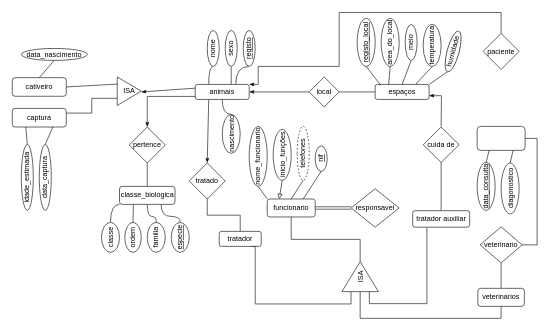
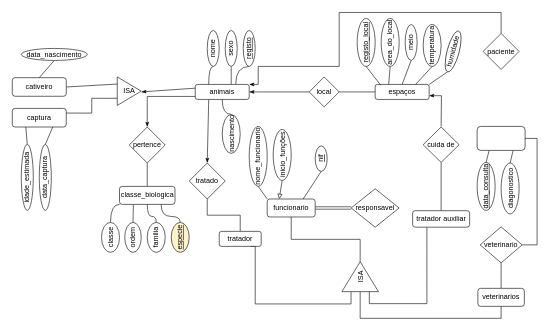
node "telefones": removed
edge "telefones" -- "funcionario": removed
node "especie": fillcolor #ffffff -> #fff2cc
